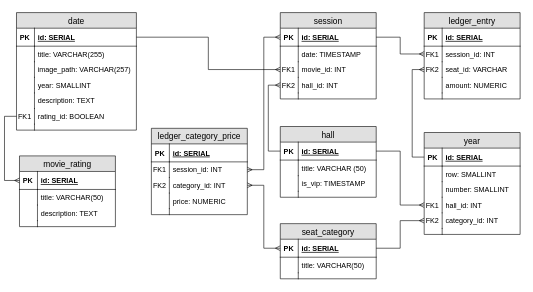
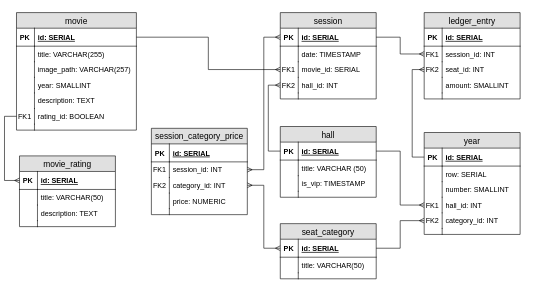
node "date": label "date" -> "movie"
node "movie_id: INT": label "movie_id: INT" -> "movie_id: SERIAL"
node "seat_id: VARCHAR": label "seat_id: VARCHAR" -> "seat_id: INT"
node "amount: NUMERIC": label "amount: NUMERIC" -> "amount: SMALLINT"
node "ledger_category_price": label "ledger_category_price" -> "session_category_price"
node "row: SMALLINT": label "row: SMALLINT" -> "row: SERIAL"
